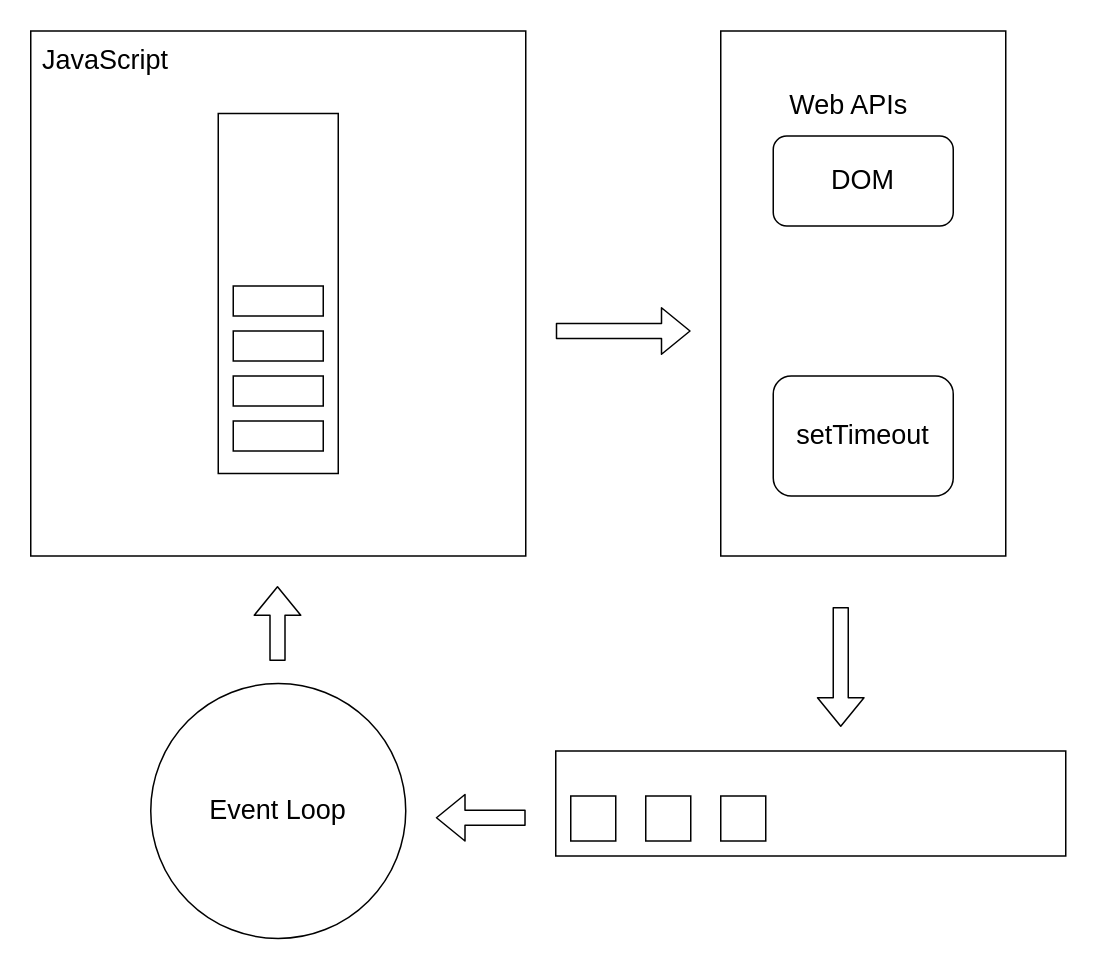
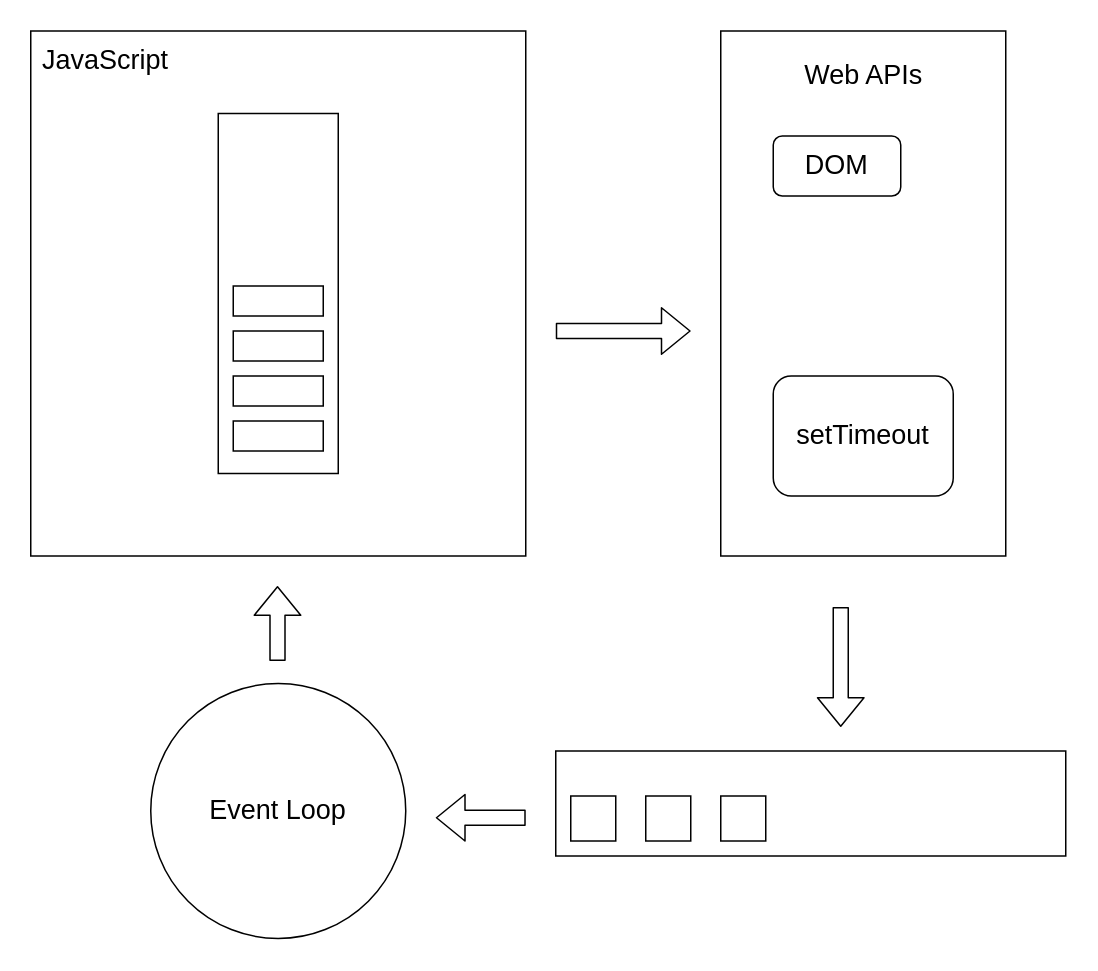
node "Web APIs": moved (848, 106) -> (863, 76)
node "DOM": size 180x90 -> 128x60
